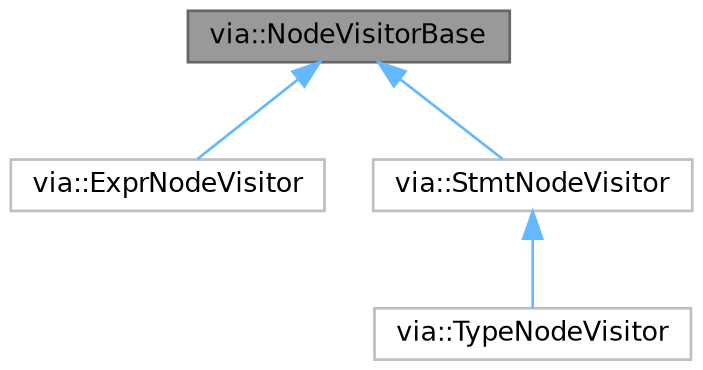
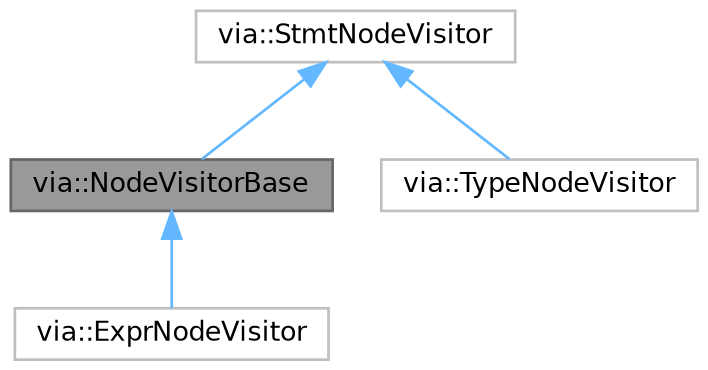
edge "via::StmtNodeVisitor" -> "via::NodeVisitorBase": reversed
